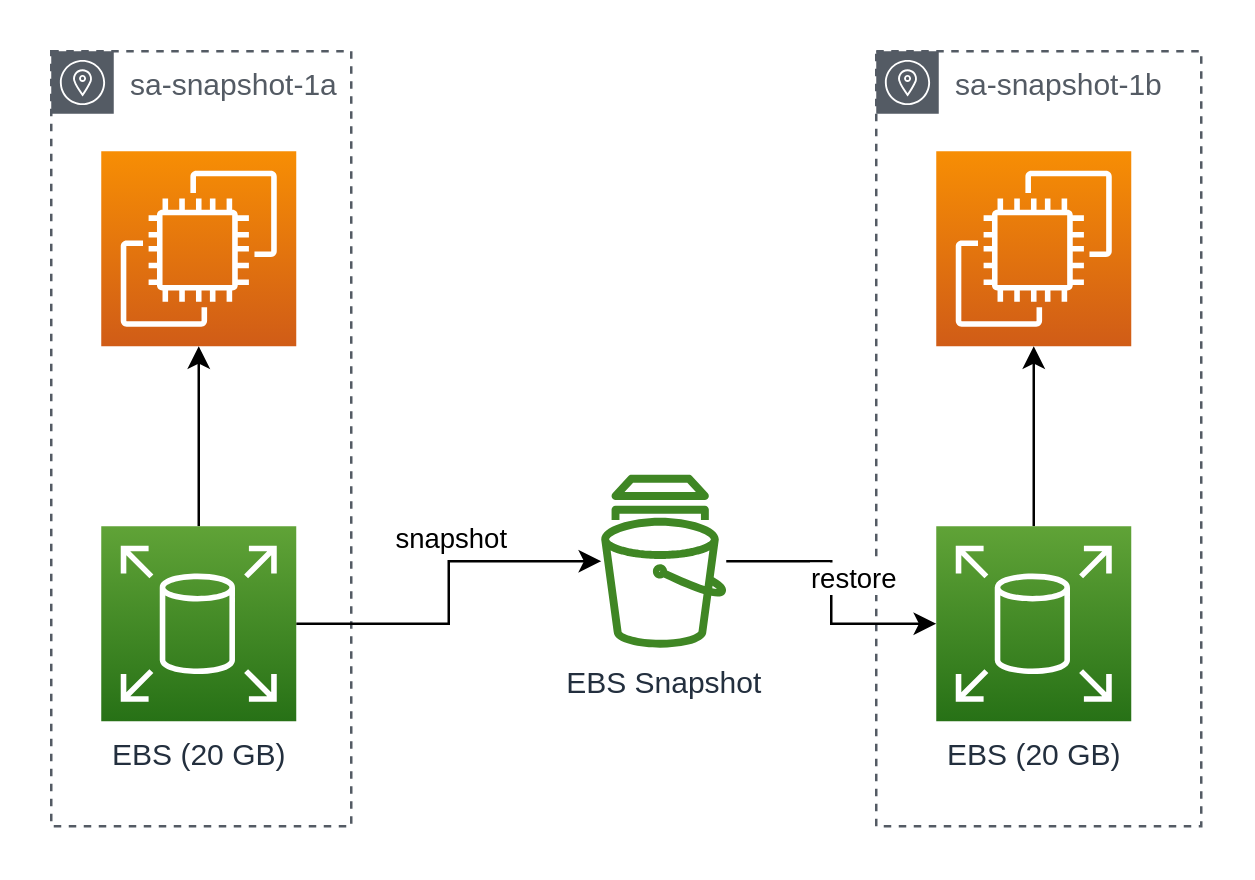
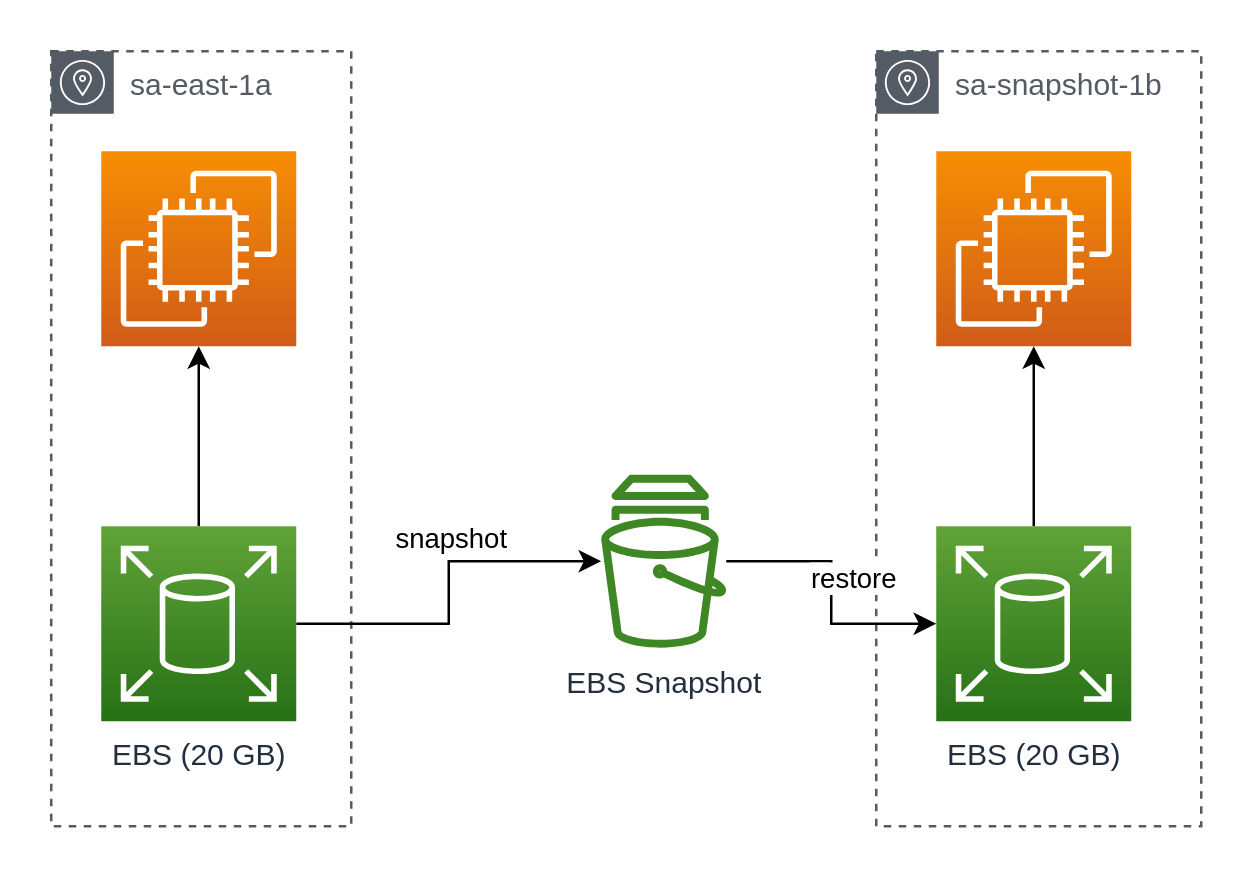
node "sa-snapshot-1a": label "sa-snapshot-1a" -> "sa-east-1a"
